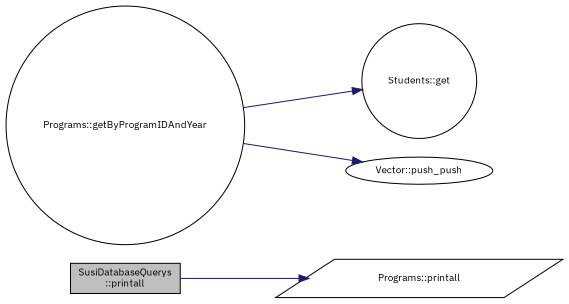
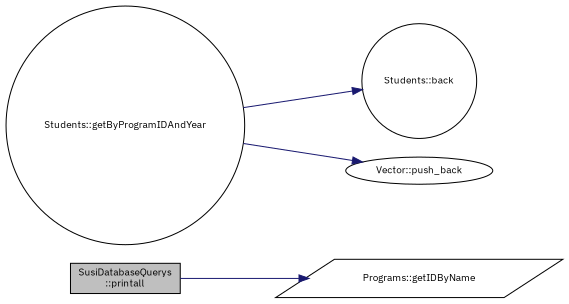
node "Students::get": label "Students::get" -> "Students::back"
node "Programs::getByProgramIDAndYear": label "Programs::getByProgramIDAndYear" -> "Students::getByProgramIDAndYear"
node "Vector::push_push": label "Vector::push_push" -> "Vector::push_back"
node "Programs::printall": label "Programs::printall" -> "Programs::getIDByName"
